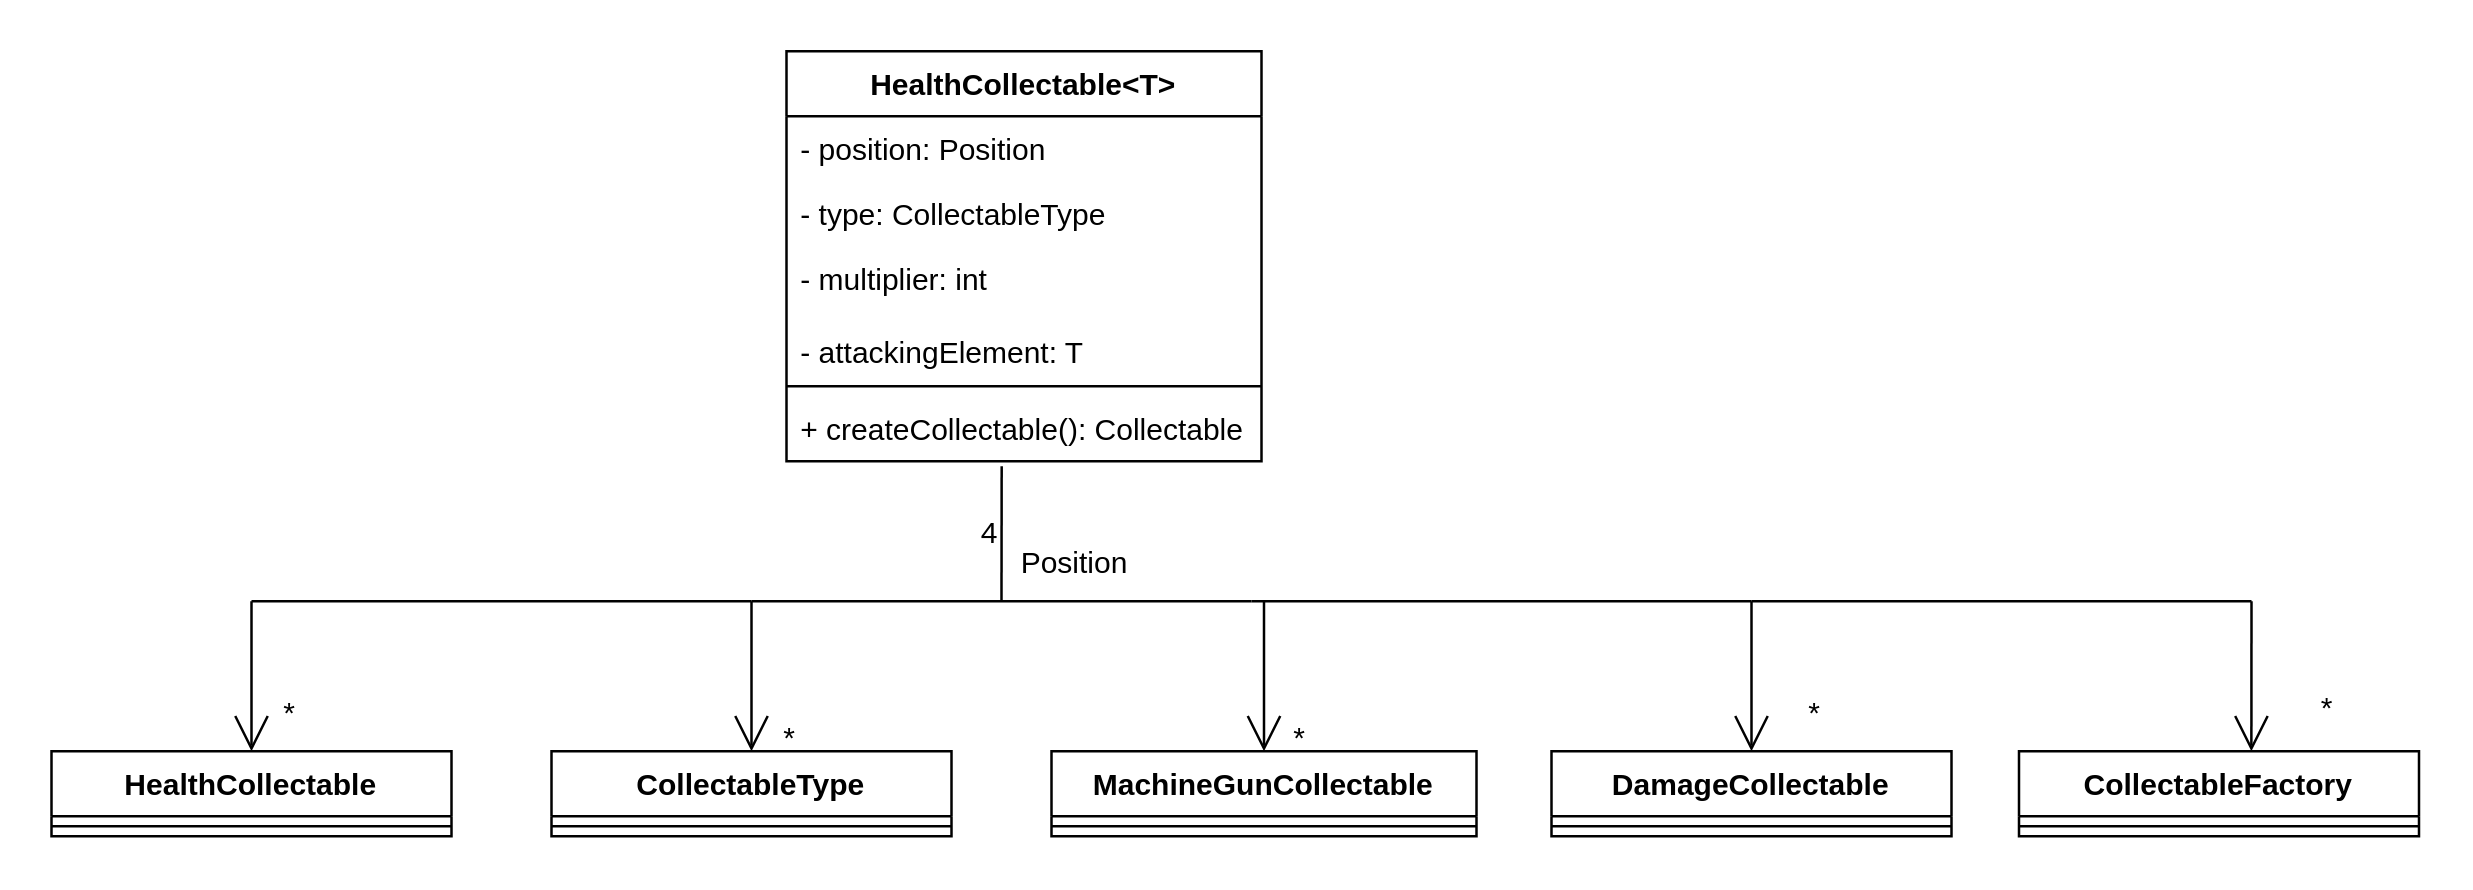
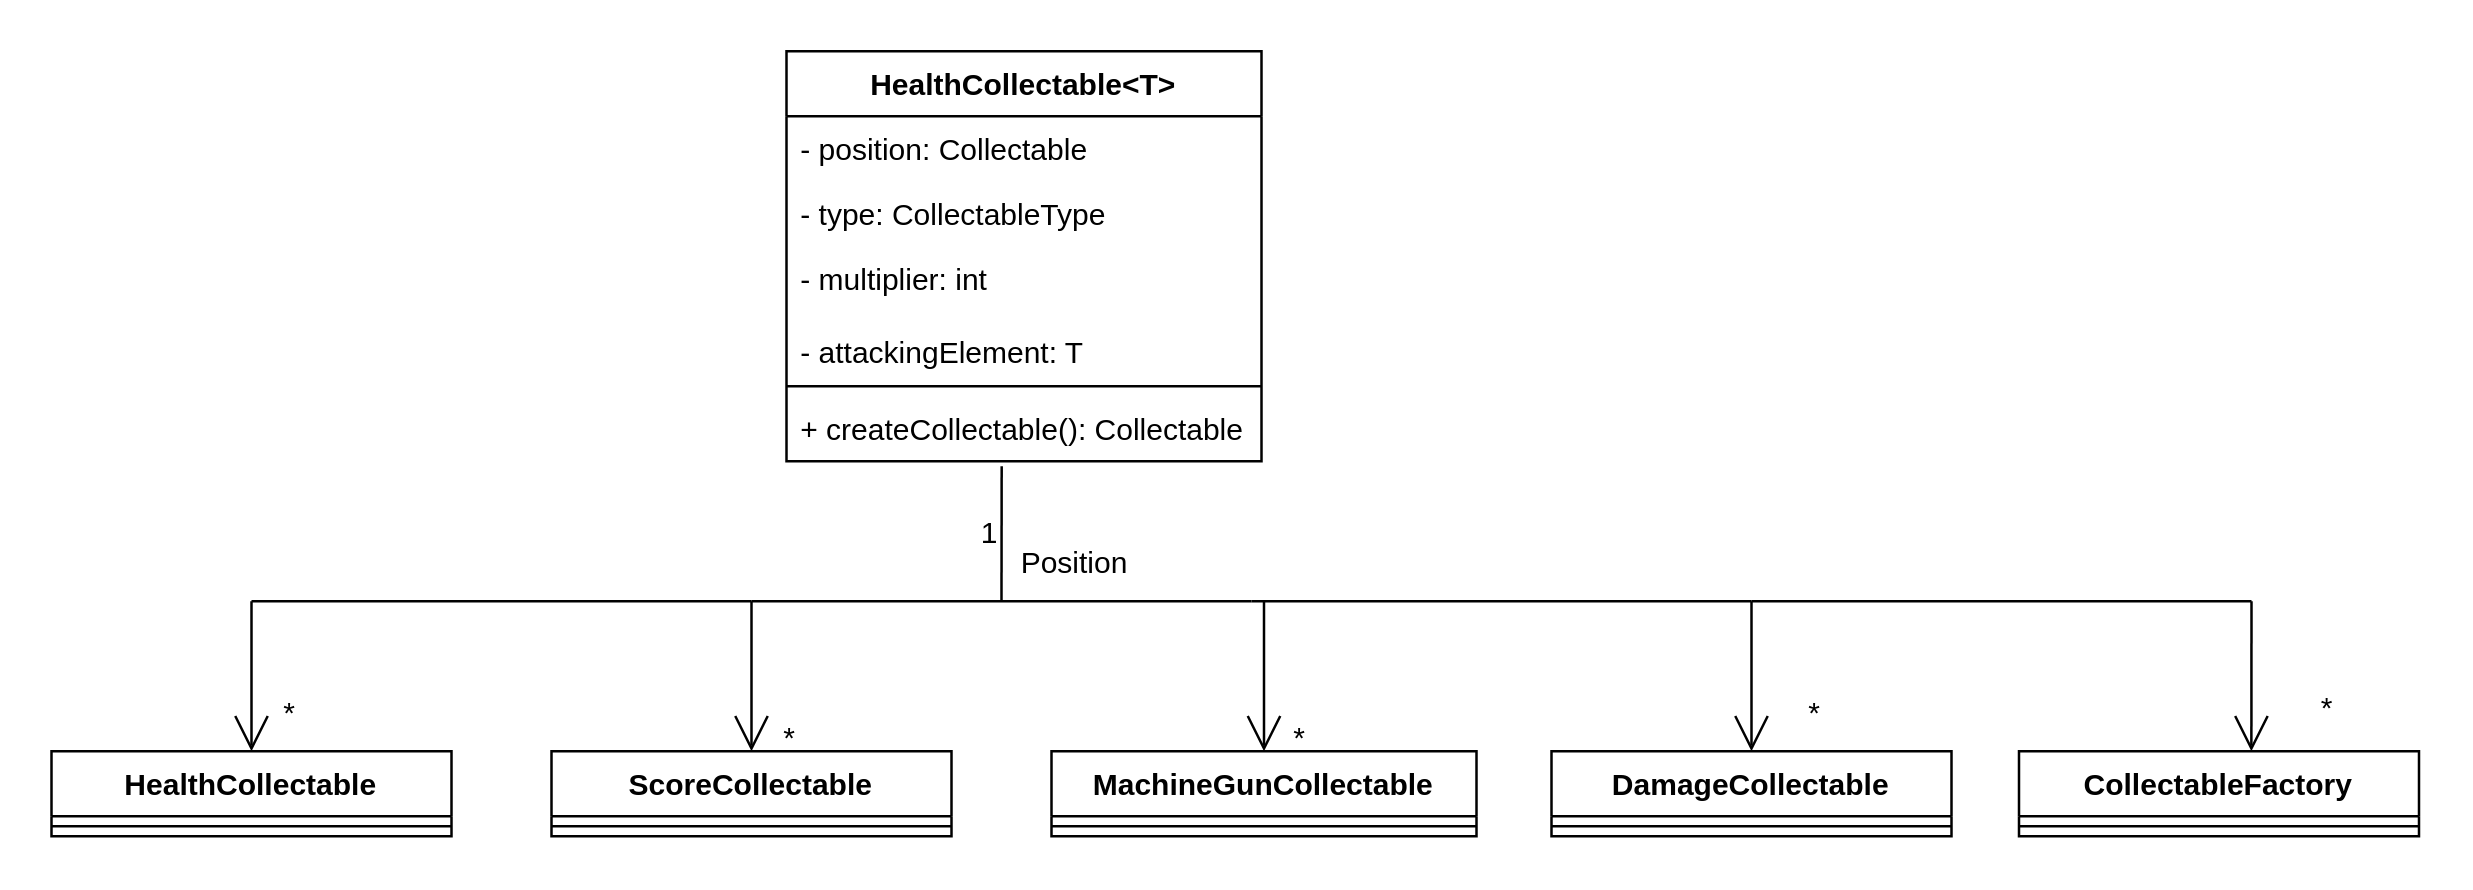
node "- position: Position": label "- position: Position" -> "- position: Collectable"
node "4": label "4" -> "1"
node "CollectableType": label "CollectableType" -> "ScoreCollectable"
